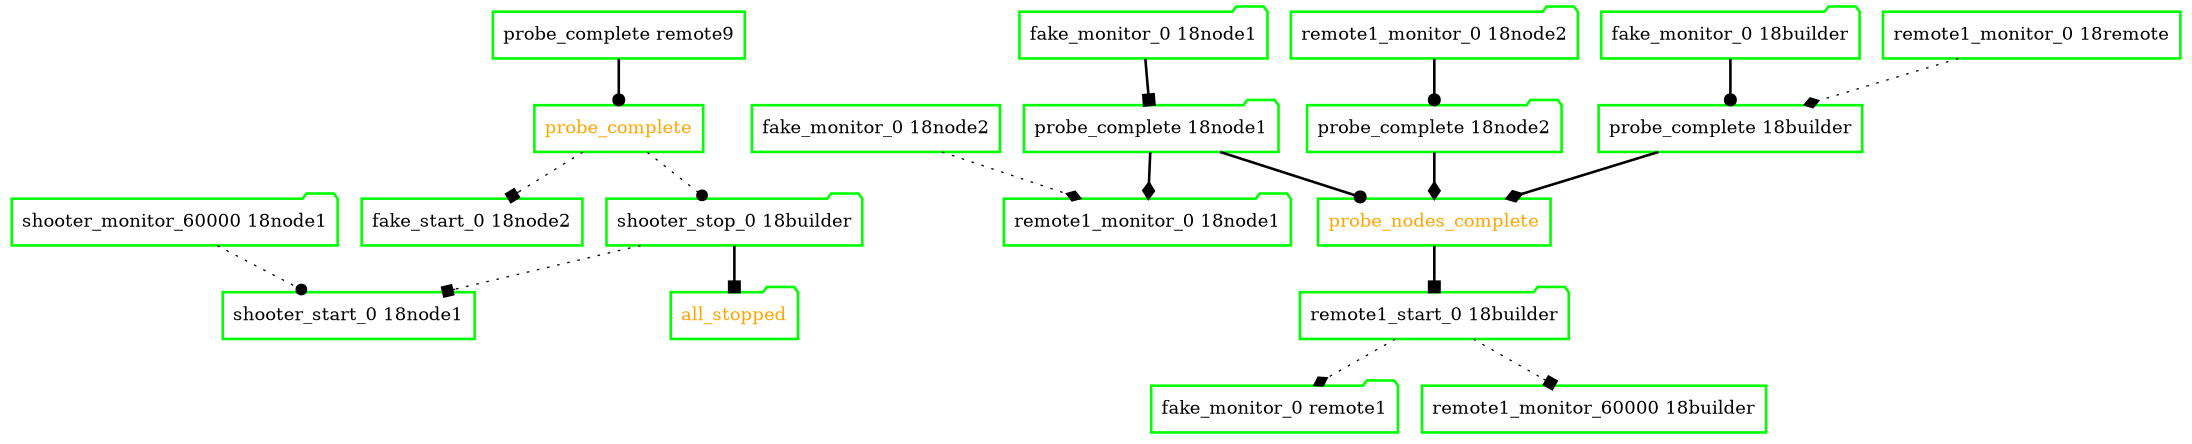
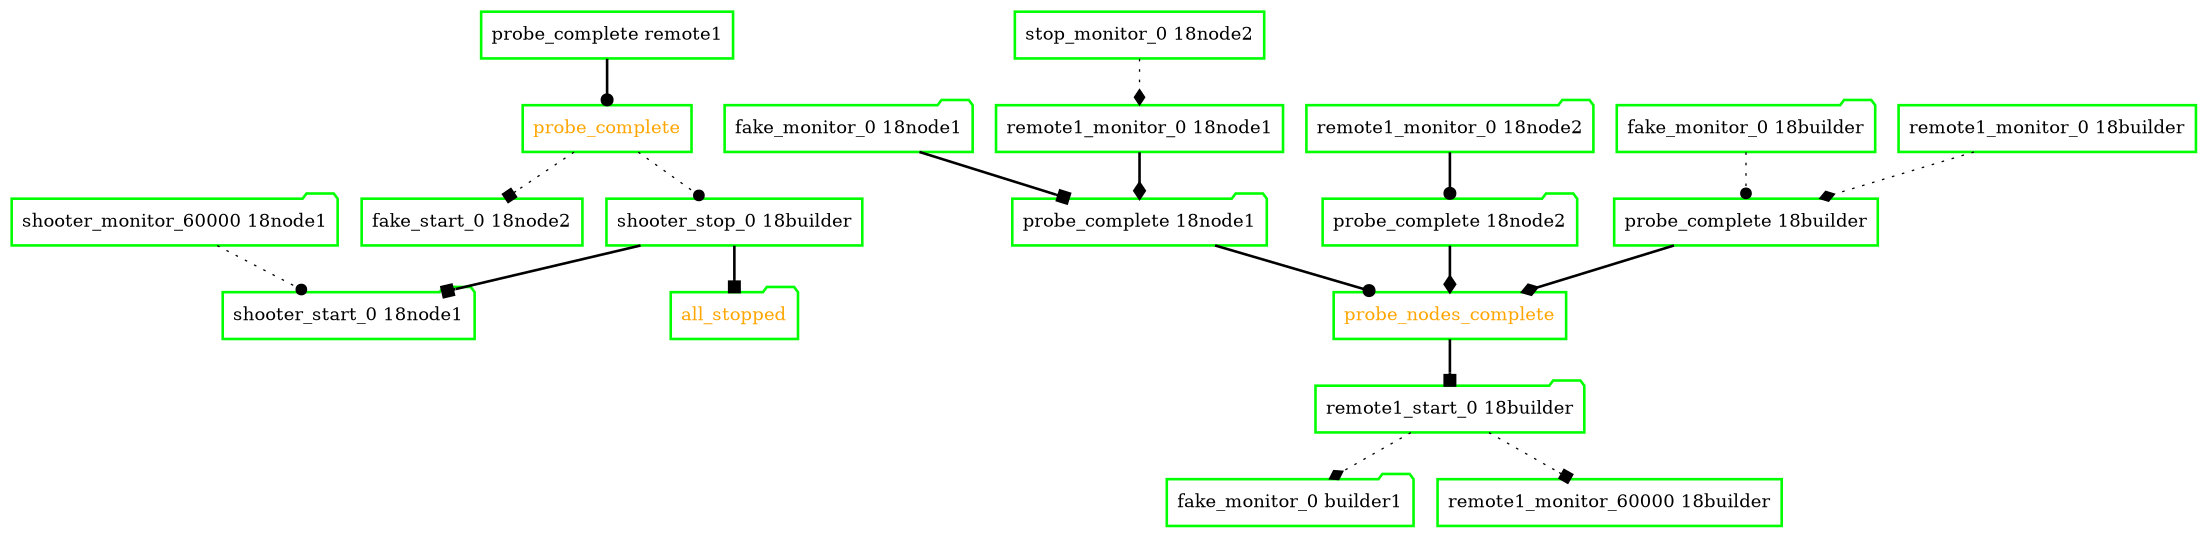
node "probe_complete remote9": label "probe_complete remote9" -> "probe_complete remote1"
node "remote1_monitor_0 18remote": label "remote1_monitor_0 18remote" -> "remote1_monitor_0 18builder"
edge "fake_monitor_0 18builder" -> "probe_complete 18builder": style bold -> dotted
node "fake_monitor_0 18node2": label "fake_monitor_0 18node2" -> "stop_monitor_0 18node2"
edge "probe_complete 18node1" -> "remote1_monitor_0 18node1": reversed
node "shooter_stop_0 18builder": shape folder -> box
node "remote1_monitor_0 18node1": shape folder -> box
edge "shooter_stop_0 18builder" -> "shooter_start_0 18node1": style dotted -> bold
node "shooter_start_0 18node1": shape box -> folder
node "fake_monitor_0 remote1": label "fake_monitor_0 remote1" -> "fake_monitor_0 builder1"
